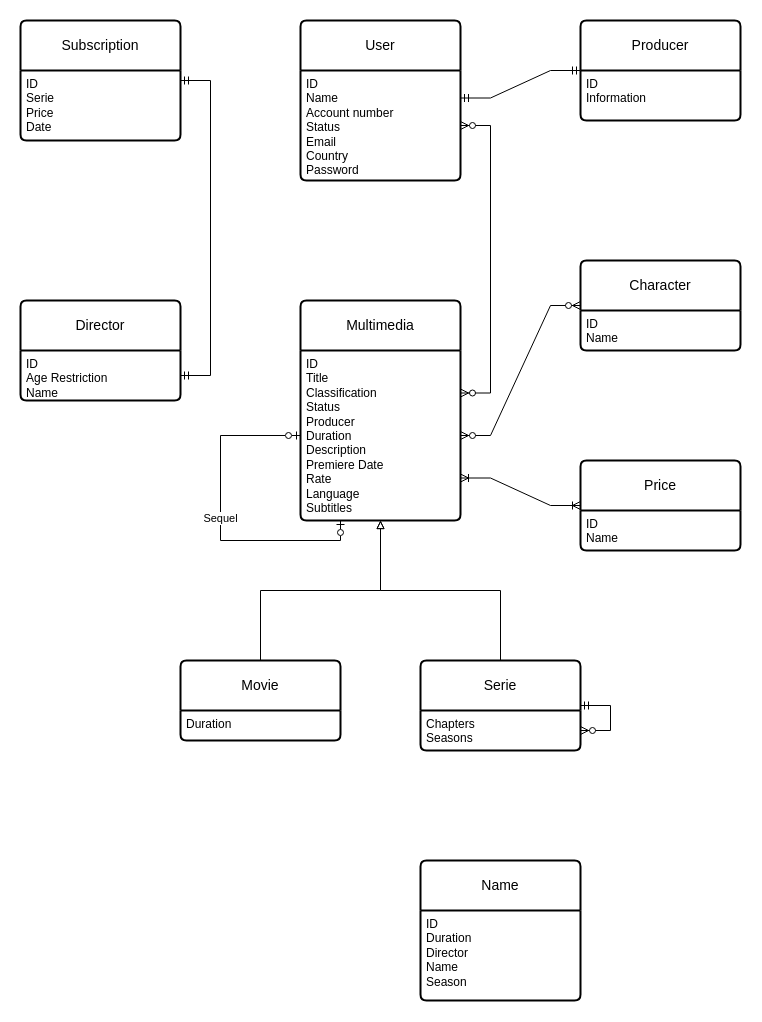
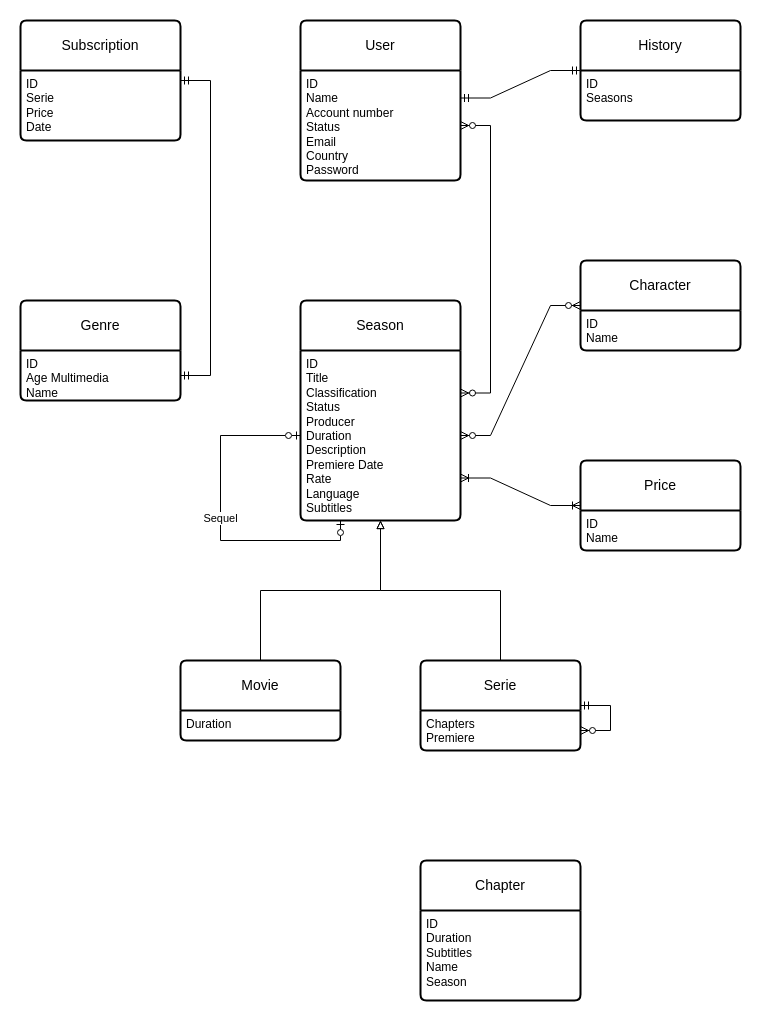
node "Producer": label "Producer" -> "History"
node "ID Information": label "ID Information" -> "ID Seasons"
node "Director": label "Director" -> "Genre"
node "Multimedia": label "Multimedia" -> "Season"
node "ID Age Restriction Name": label "ID Age Restriction Name" -> "ID Age Multimedia Name"
node "Chapters Seasons": label "Chapters Seasons" -> "Chapters Premiere"
node "Name": label "Name" -> "Chapter"
node "ID Duration Director Name Season": label "ID Duration Director Name Season" -> "ID Duration Subtitles Name Season"
